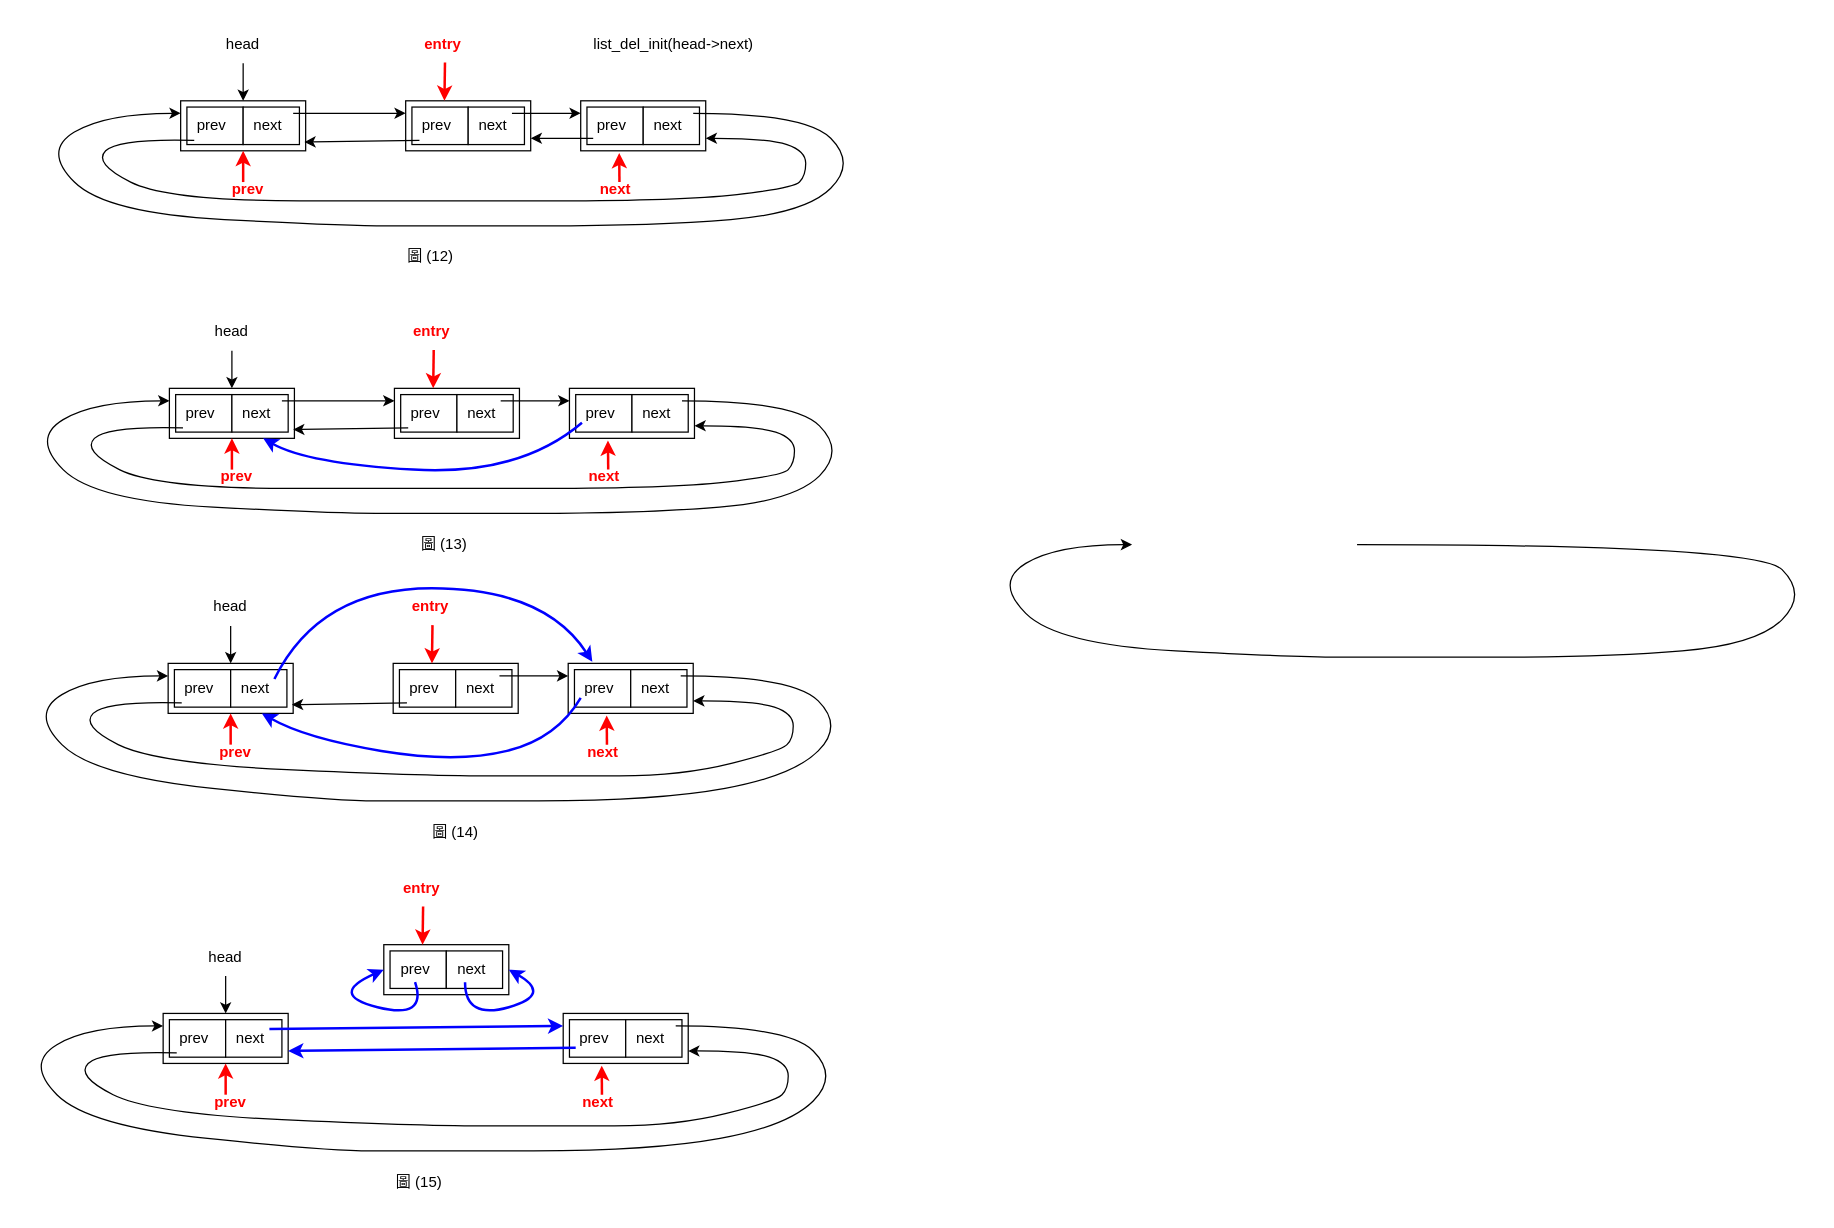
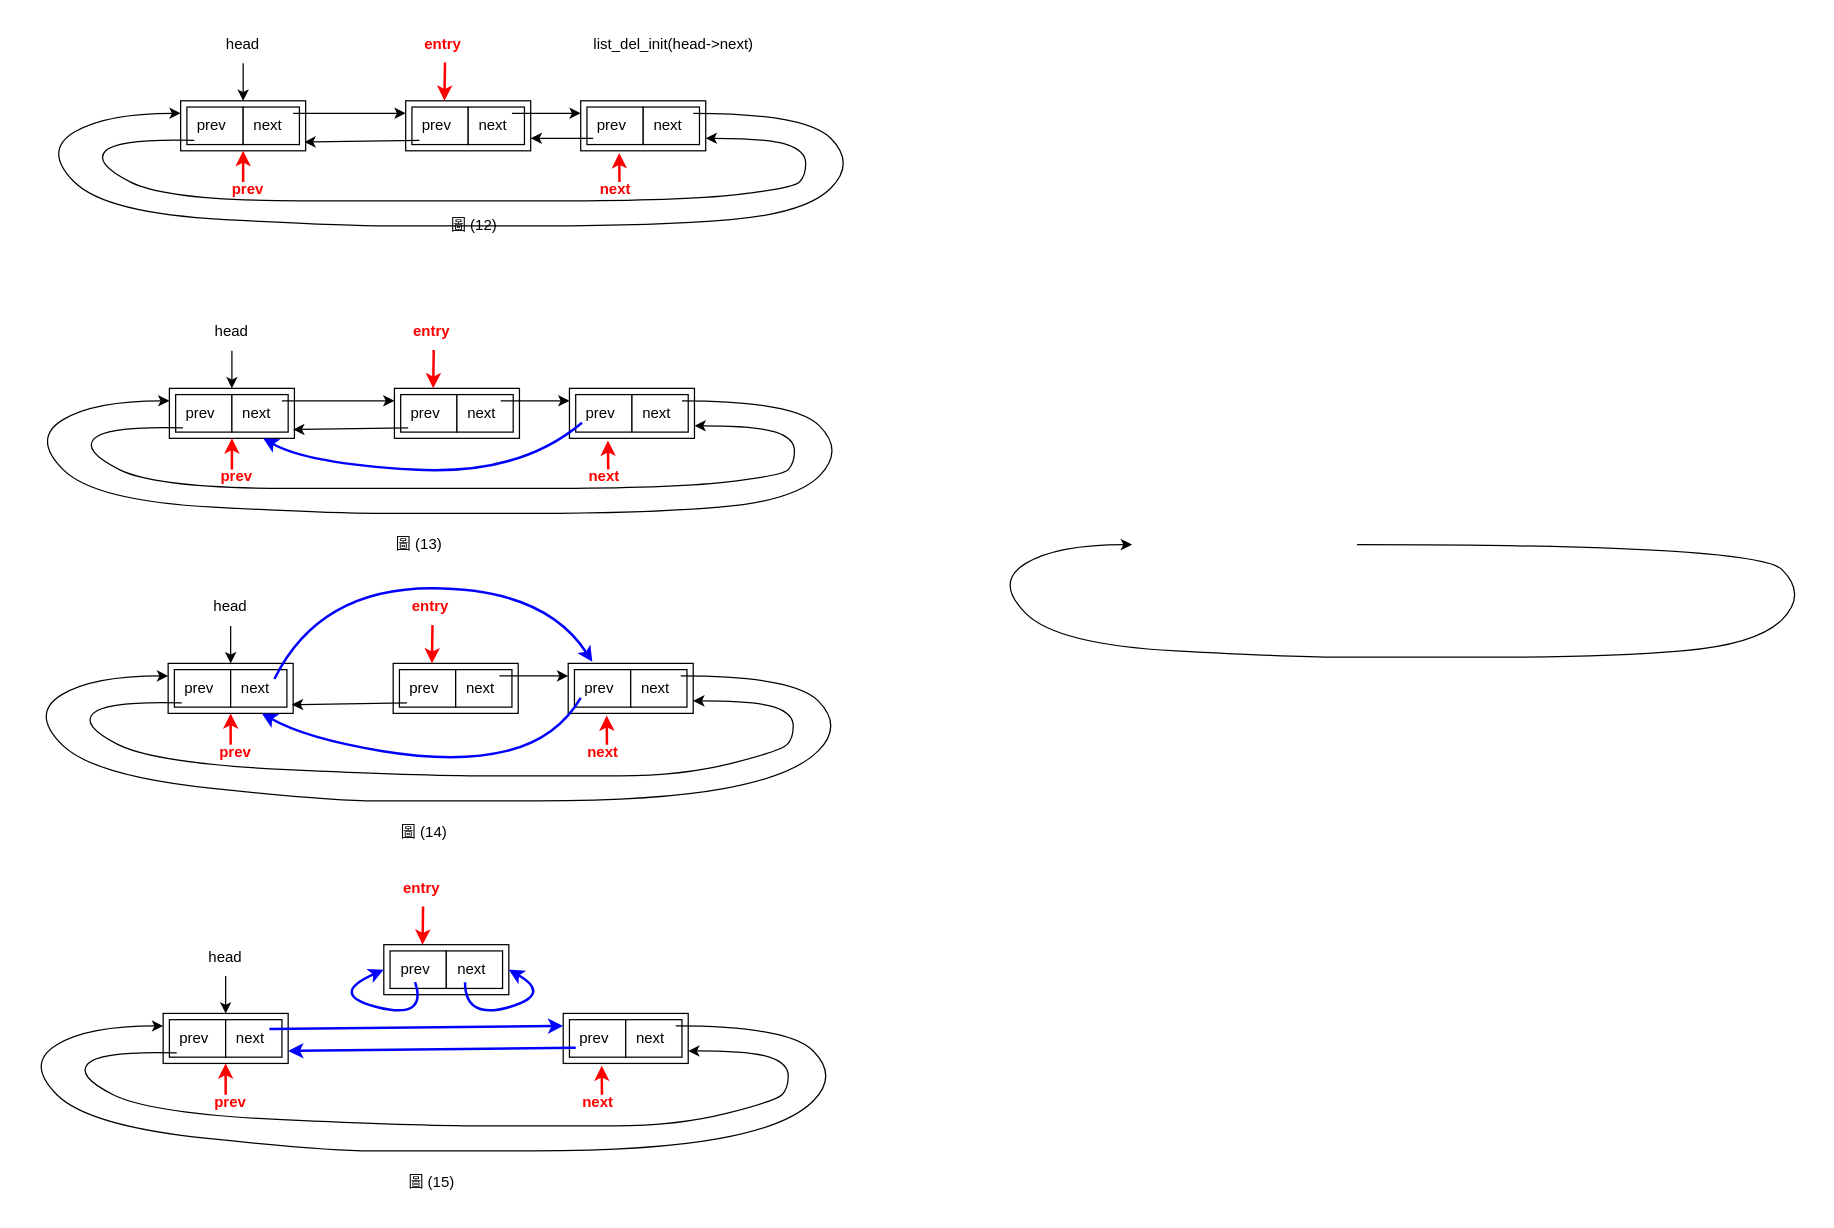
node "圖 (12)": moved (431, 257) -> (474, 226)
node "圖 (13)": moved (444, 544) -> (419, 544)
node "圖 (14)": moved (456, 832) -> (424, 832)
node "圖 (15)": moved (419, 1182) -> (432, 1182)
